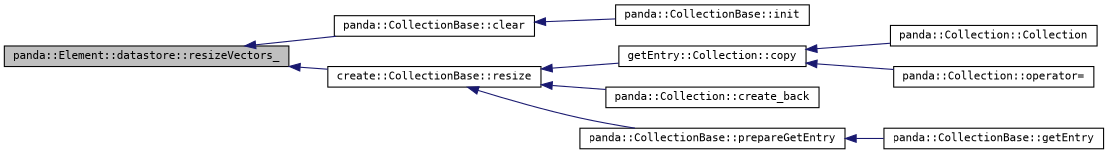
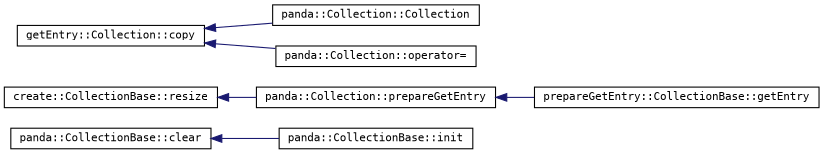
node "panda::Element::datastore::resizeVectors_": removed
edge "getEntry::Collection::copy" -> "create::CollectionBase::resize": removed
node "panda::Collection::create_back": removed
node "panda::CollectionBase::prepareGetEntry": label "panda::CollectionBase::prepareGetEntry" -> "panda::Collection::prepareGetEntry"
node "panda::CollectionBase::getEntry": label "panda::CollectionBase::getEntry" -> "prepareGetEntry::CollectionBase::getEntry"
